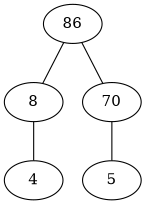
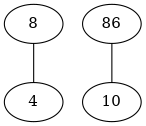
edge "86" -- "8": removed
node "70": label "70" -> "10"
node "5": removed
